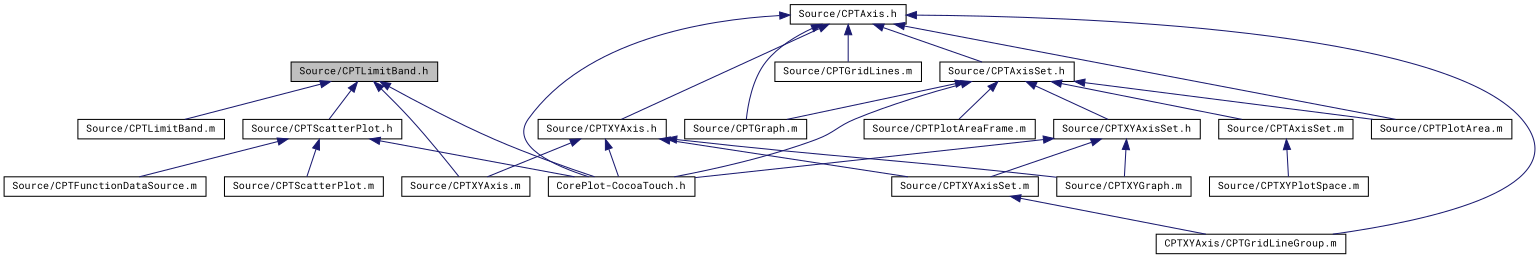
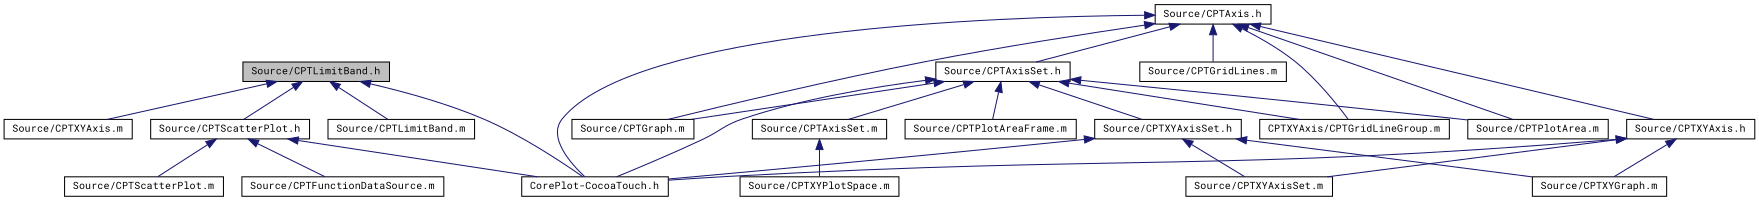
edge "Source/CPTXYAxis.m" -> "Source/CPTXYAxis.h": removed
edge "CPTXYAxis/CPTGridLineGroup.m" -> "Source/CPTXYAxisSet.m": now "CPTXYAxis/CPTGridLineGroup.m" -> "Source/CPTAxisSet.h"
